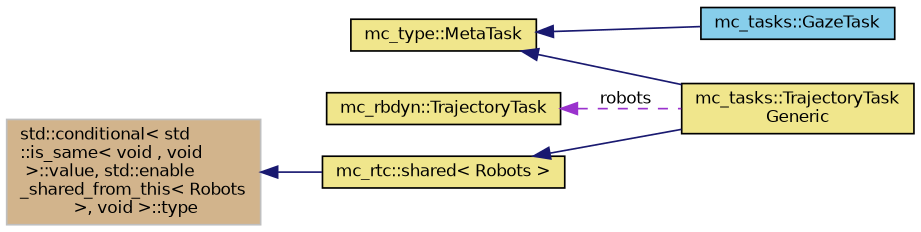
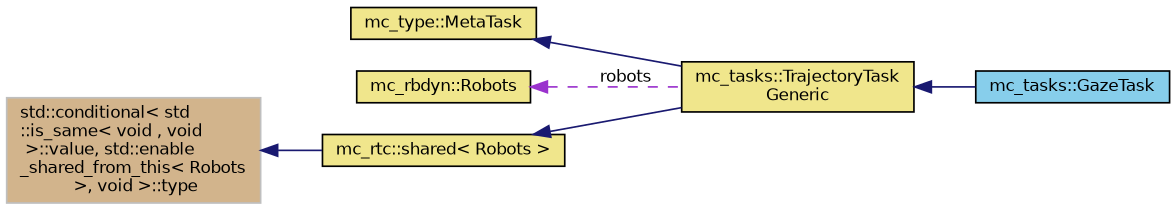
edge "mc_tasks::GazeTask" -> "mc_type::MetaTask": now "mc_tasks::GazeTask" -> "mc_tasks::TrajectoryTask Generic"
node "mc_rbdyn::TrajectoryTask": label "mc_rbdyn::TrajectoryTask" -> "mc_rbdyn::Robots"
